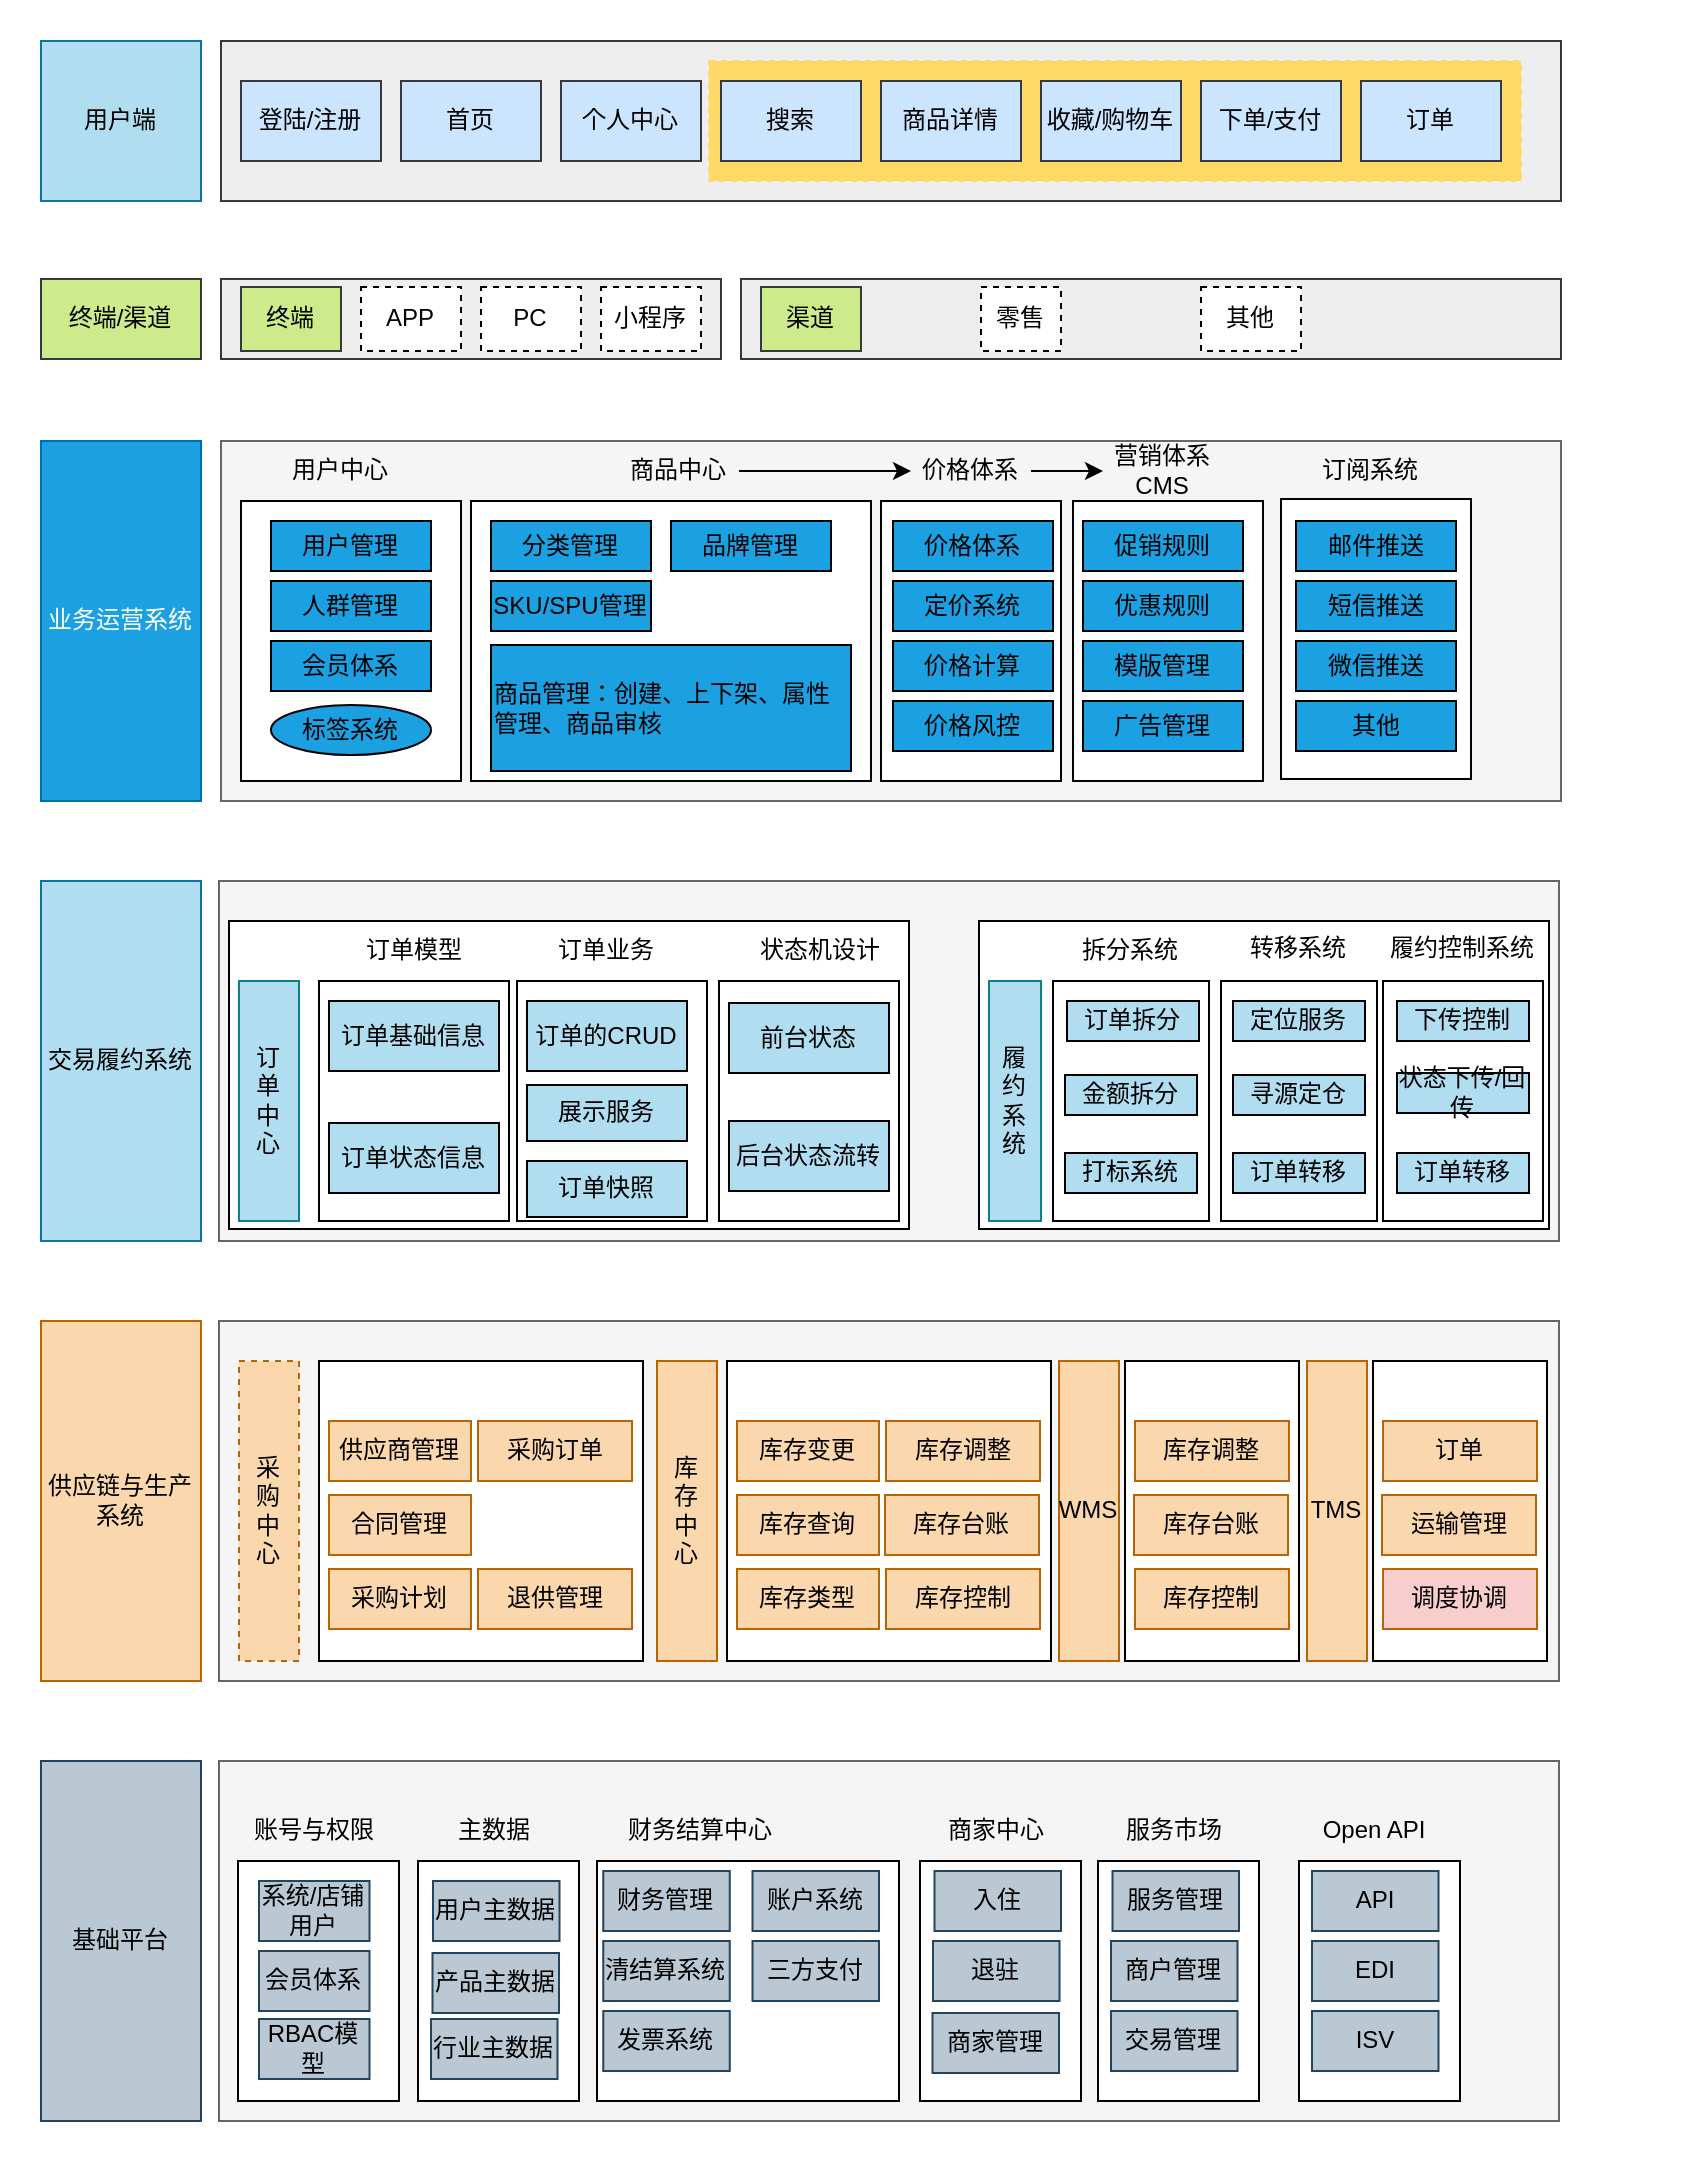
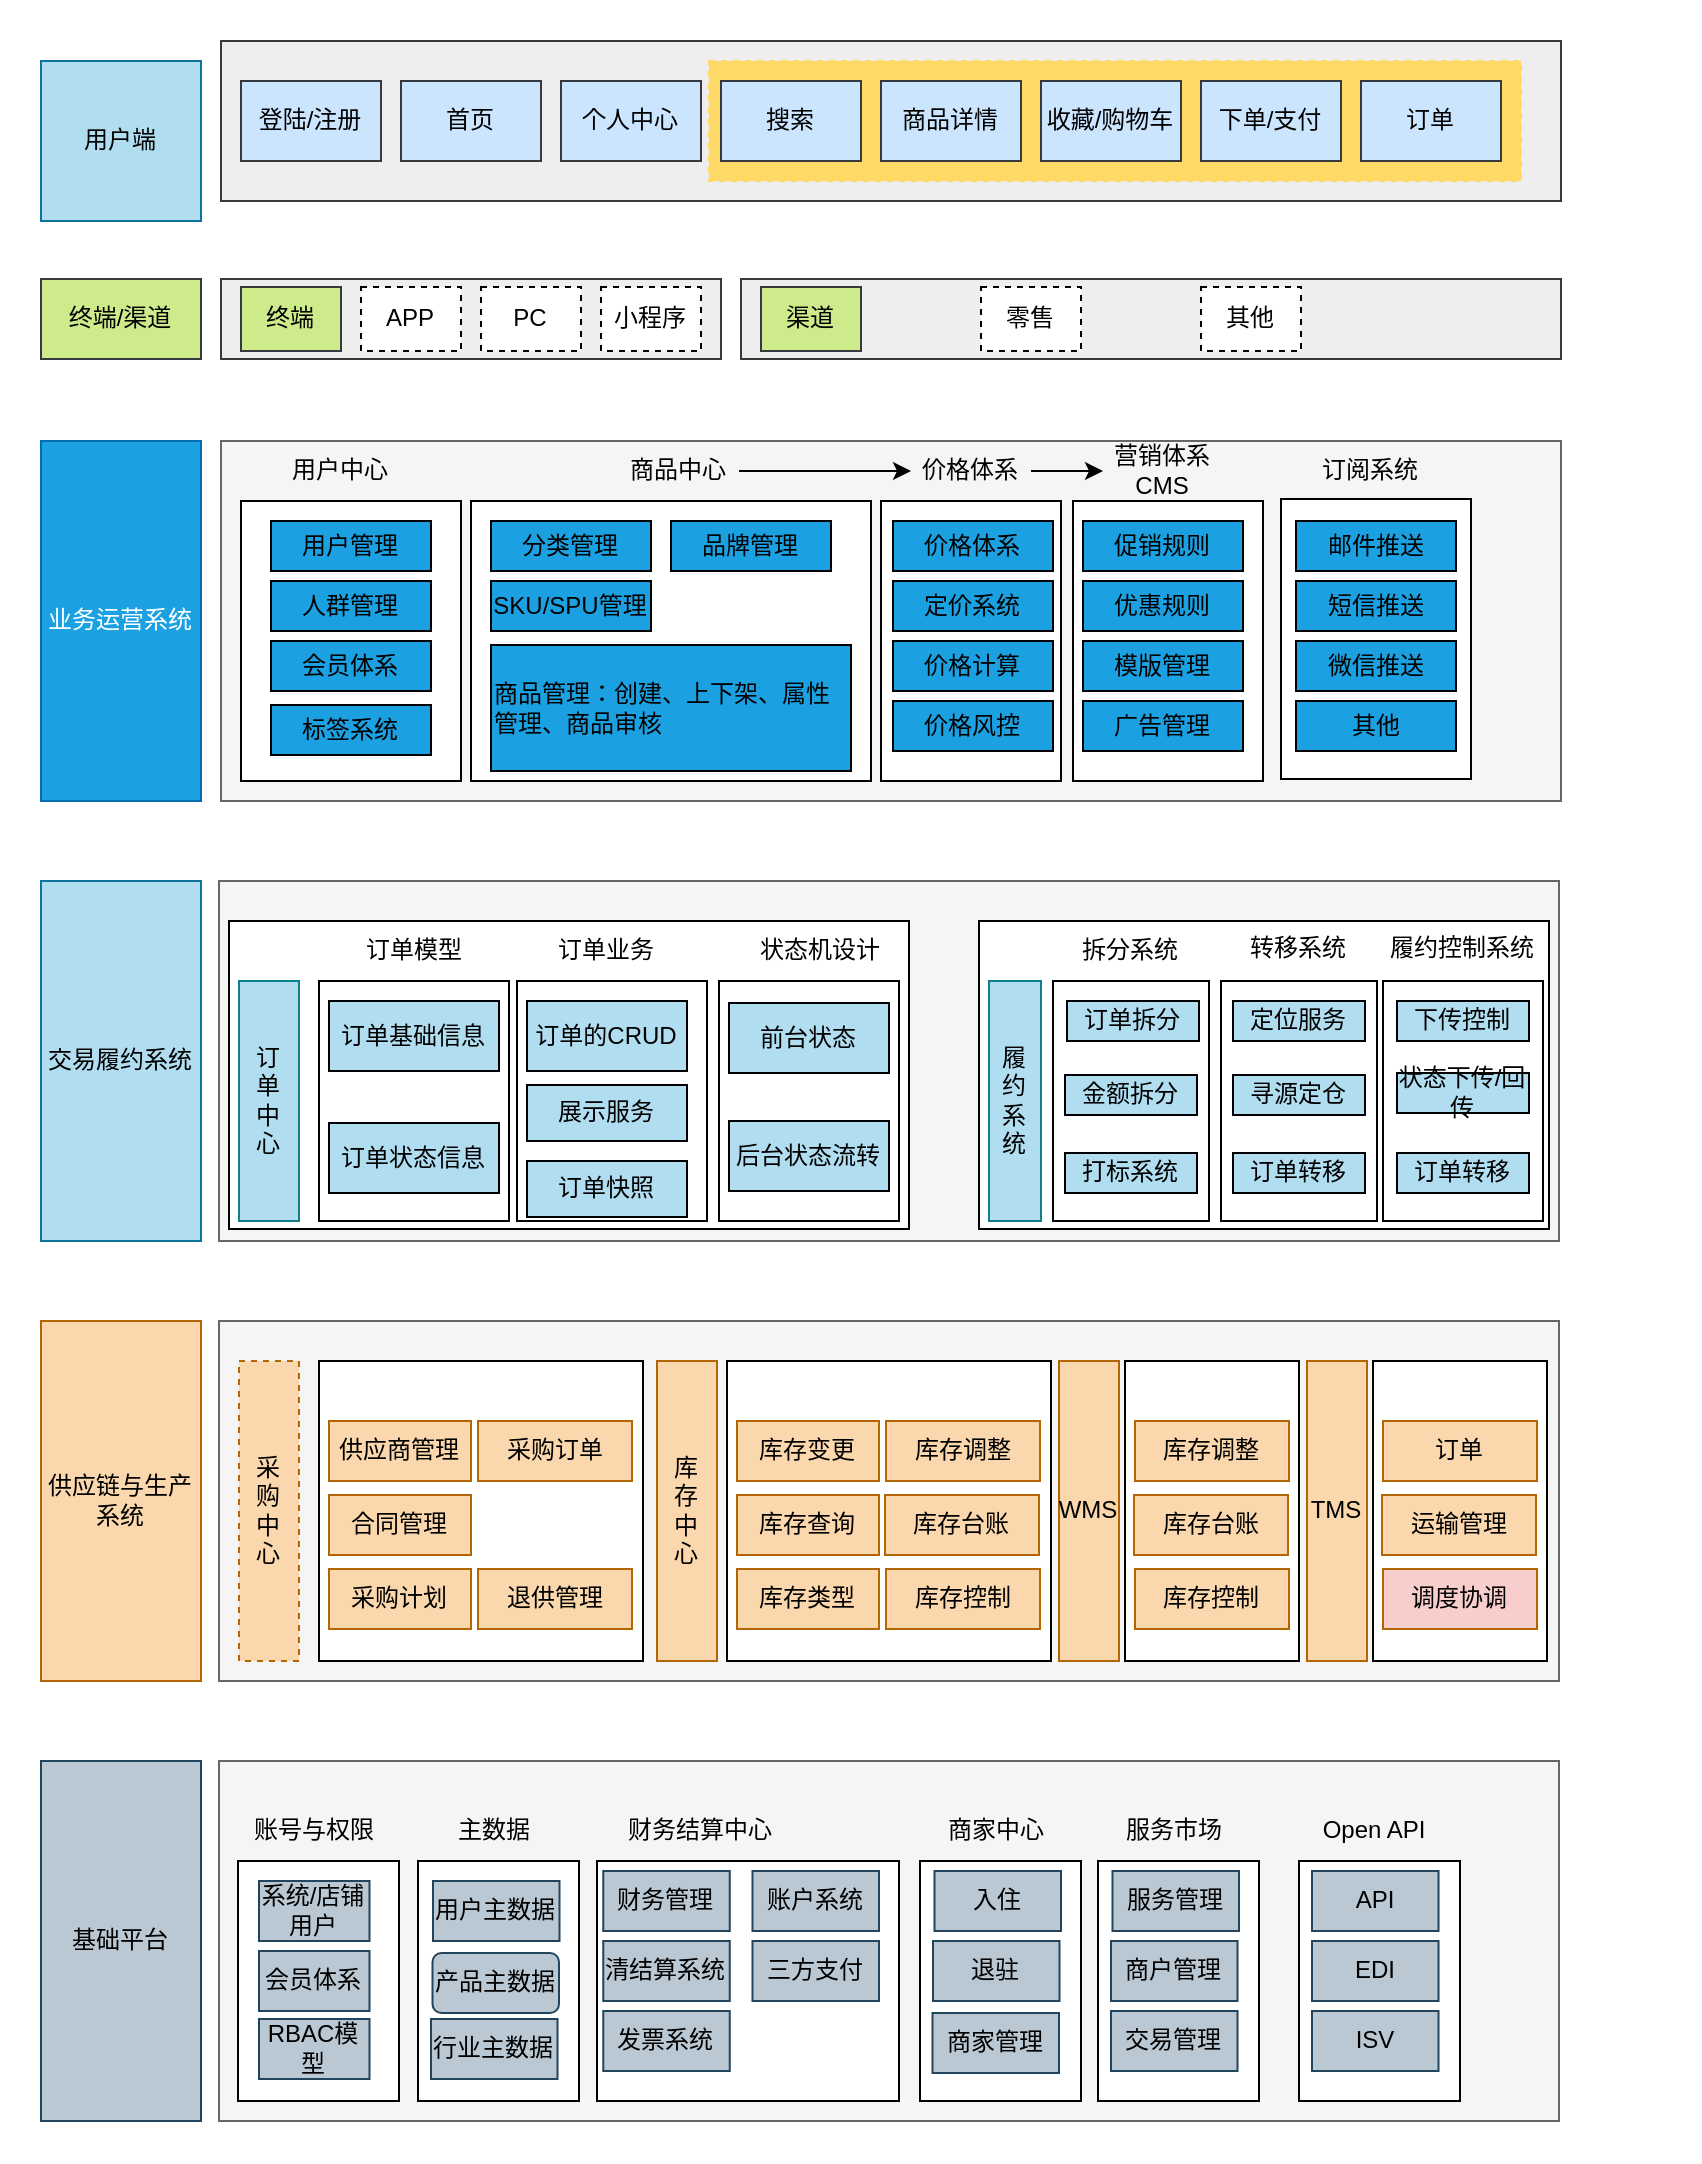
node "用户端": moved (121, 121) -> (121, 141)
node "零售": size 80x64 -> 100x64
node "标签系统": shape ellipse -> rectangle
node "产品主数据": shape rectangle -> rounded rectangle
